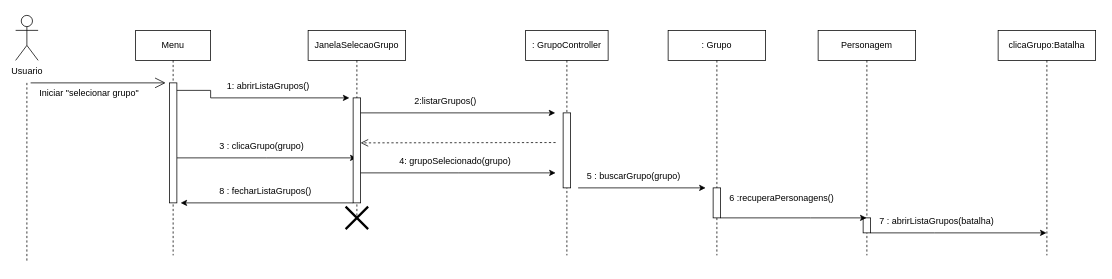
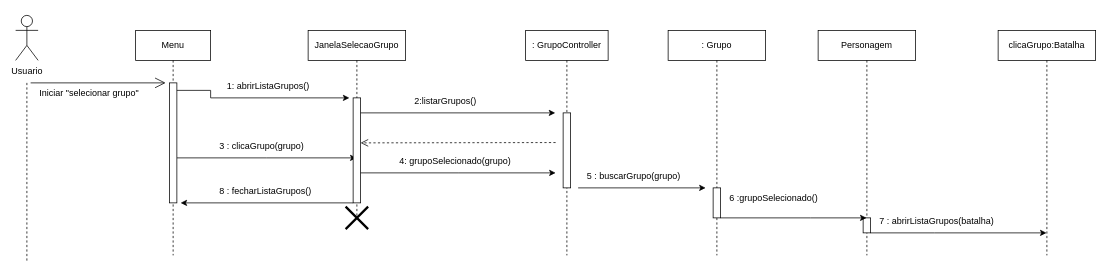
node "6 :recuperaPersonagens()": label "6 :recuperaPersonagens()" -> "6 :grupoSelecionado()"
